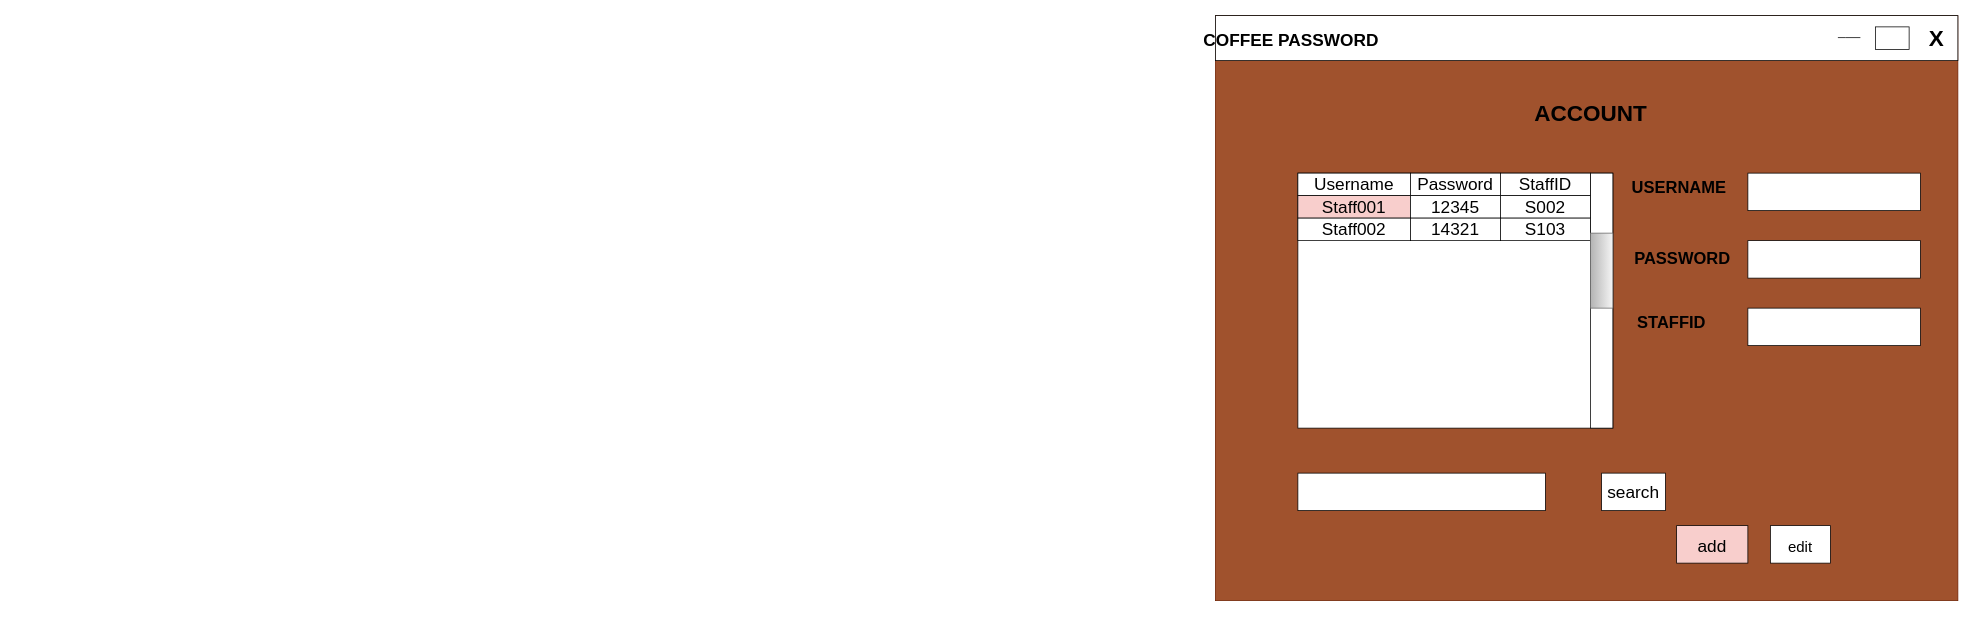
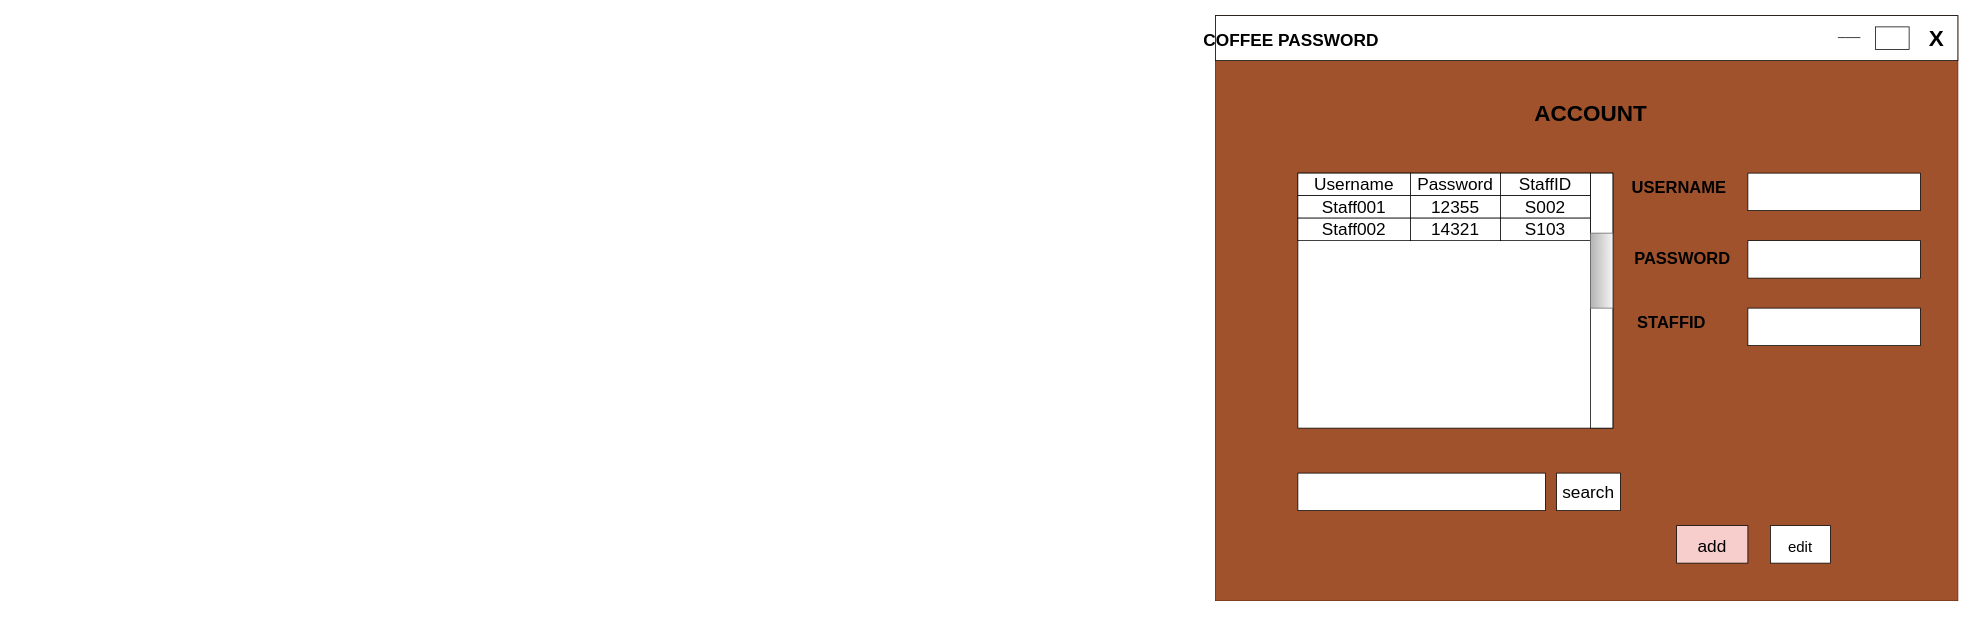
node "Staff001": fillcolor #f8cecc -> #ffffff
node "12345": label "12345" -> "12355"
node "search": moved (1634, 492) -> (1589, 492)
